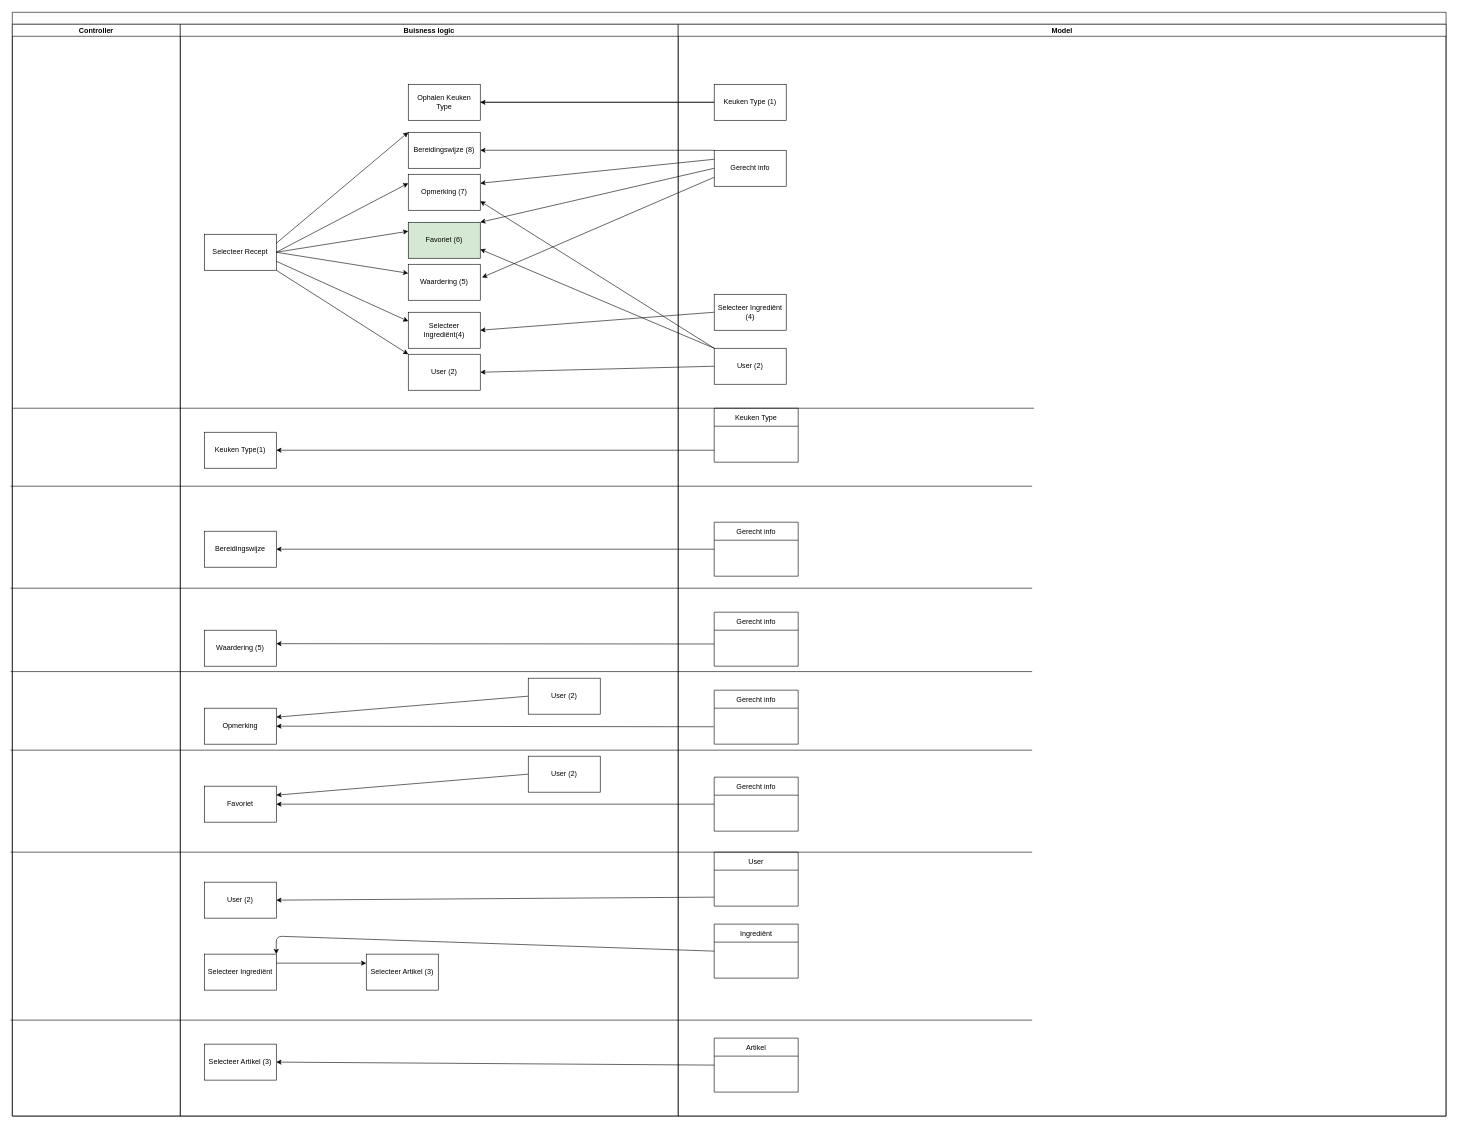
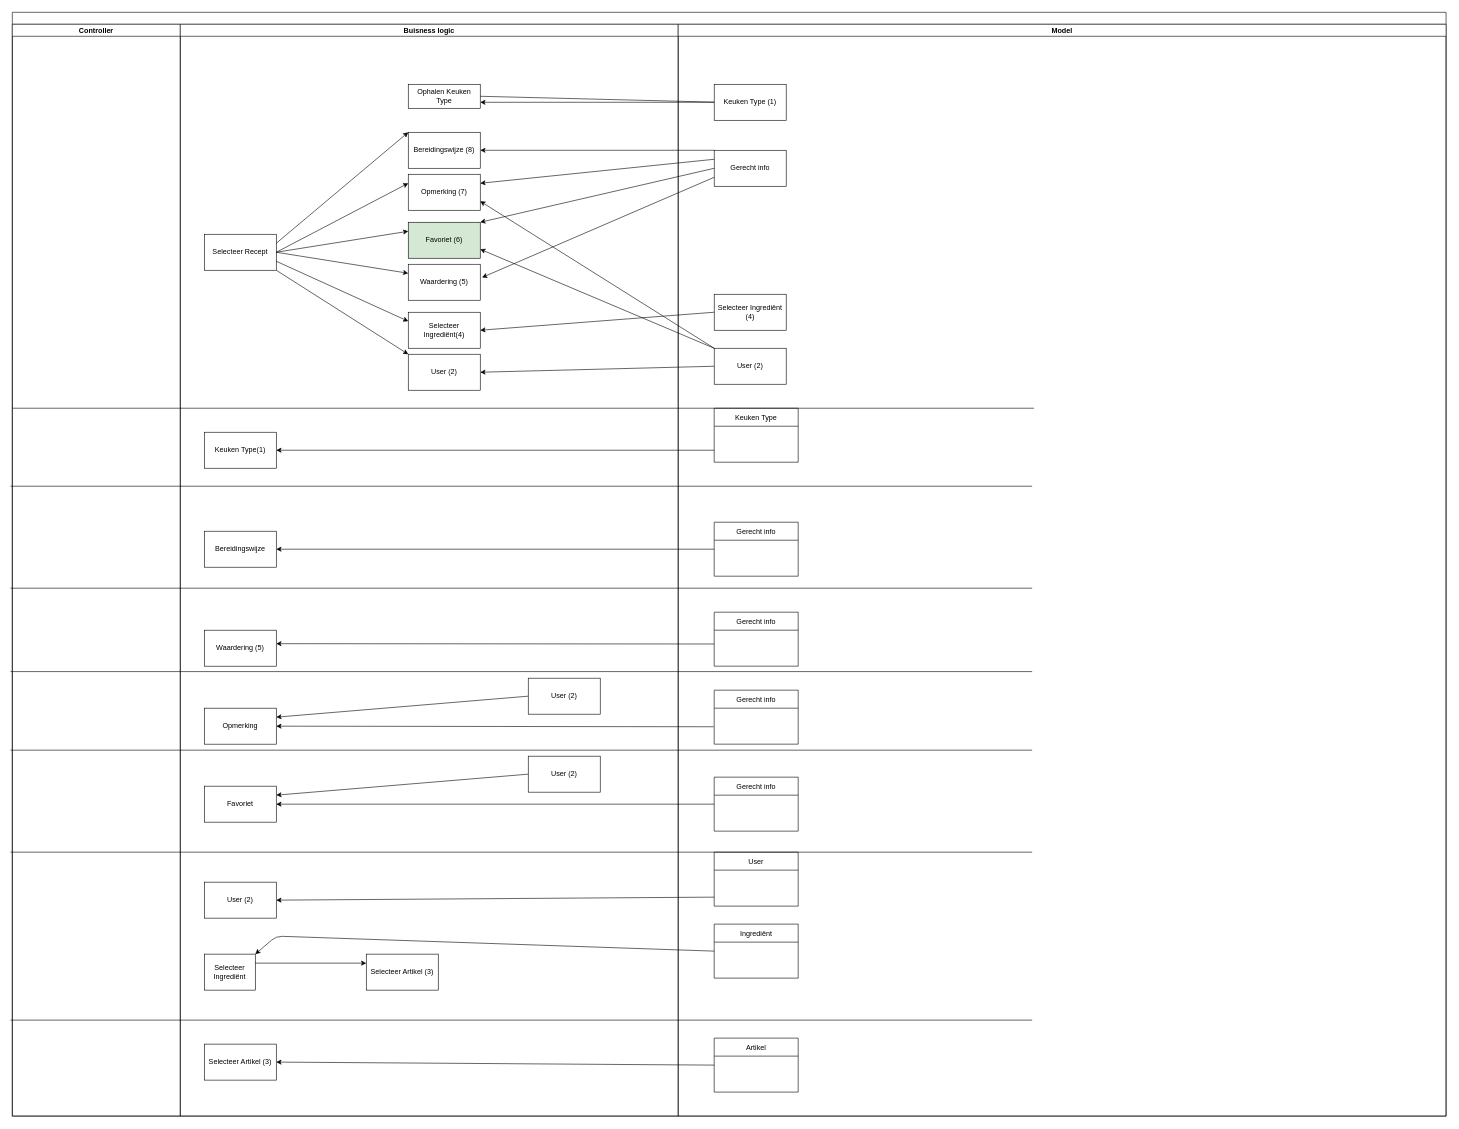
node "Ophalen Keuken Type": size 72x36 -> 72x24
node "Selecteer Ingrediënt": size 72x36 -> 51x36
